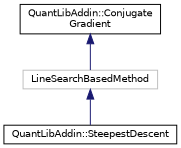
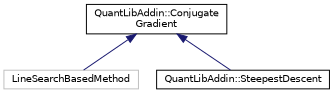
edge "QuantLibAddin::SteepestDescent" -> "LineSearchBasedMethod": now "QuantLibAddin::SteepestDescent" -> "QuantLibAddin::Conjugate Gradient"
